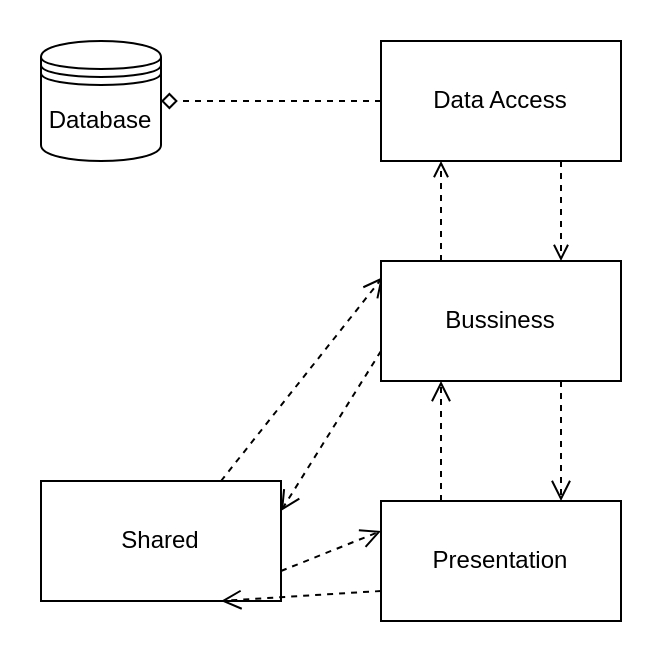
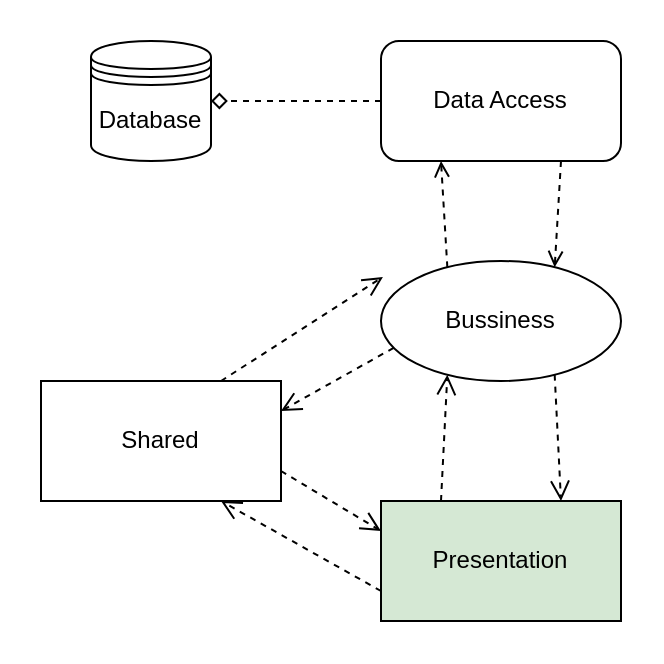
node "Database": moved (101, 101) -> (151, 101)
node "Data Access": shape rectangle -> rounded rectangle
node "Bussiness": shape rectangle -> ellipse
node "Shared": moved (161, 541) -> (161, 441)
node "Presentation": fillcolor #ffffff -> #d5e8d4
